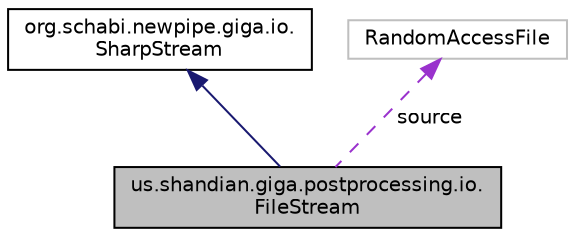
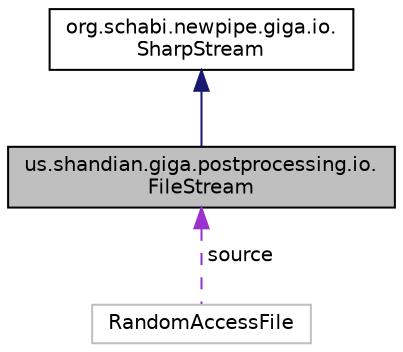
edge "us.shandian.giga.postprocessing.io. FileStream" -> "RandomAccessFile": reversed
